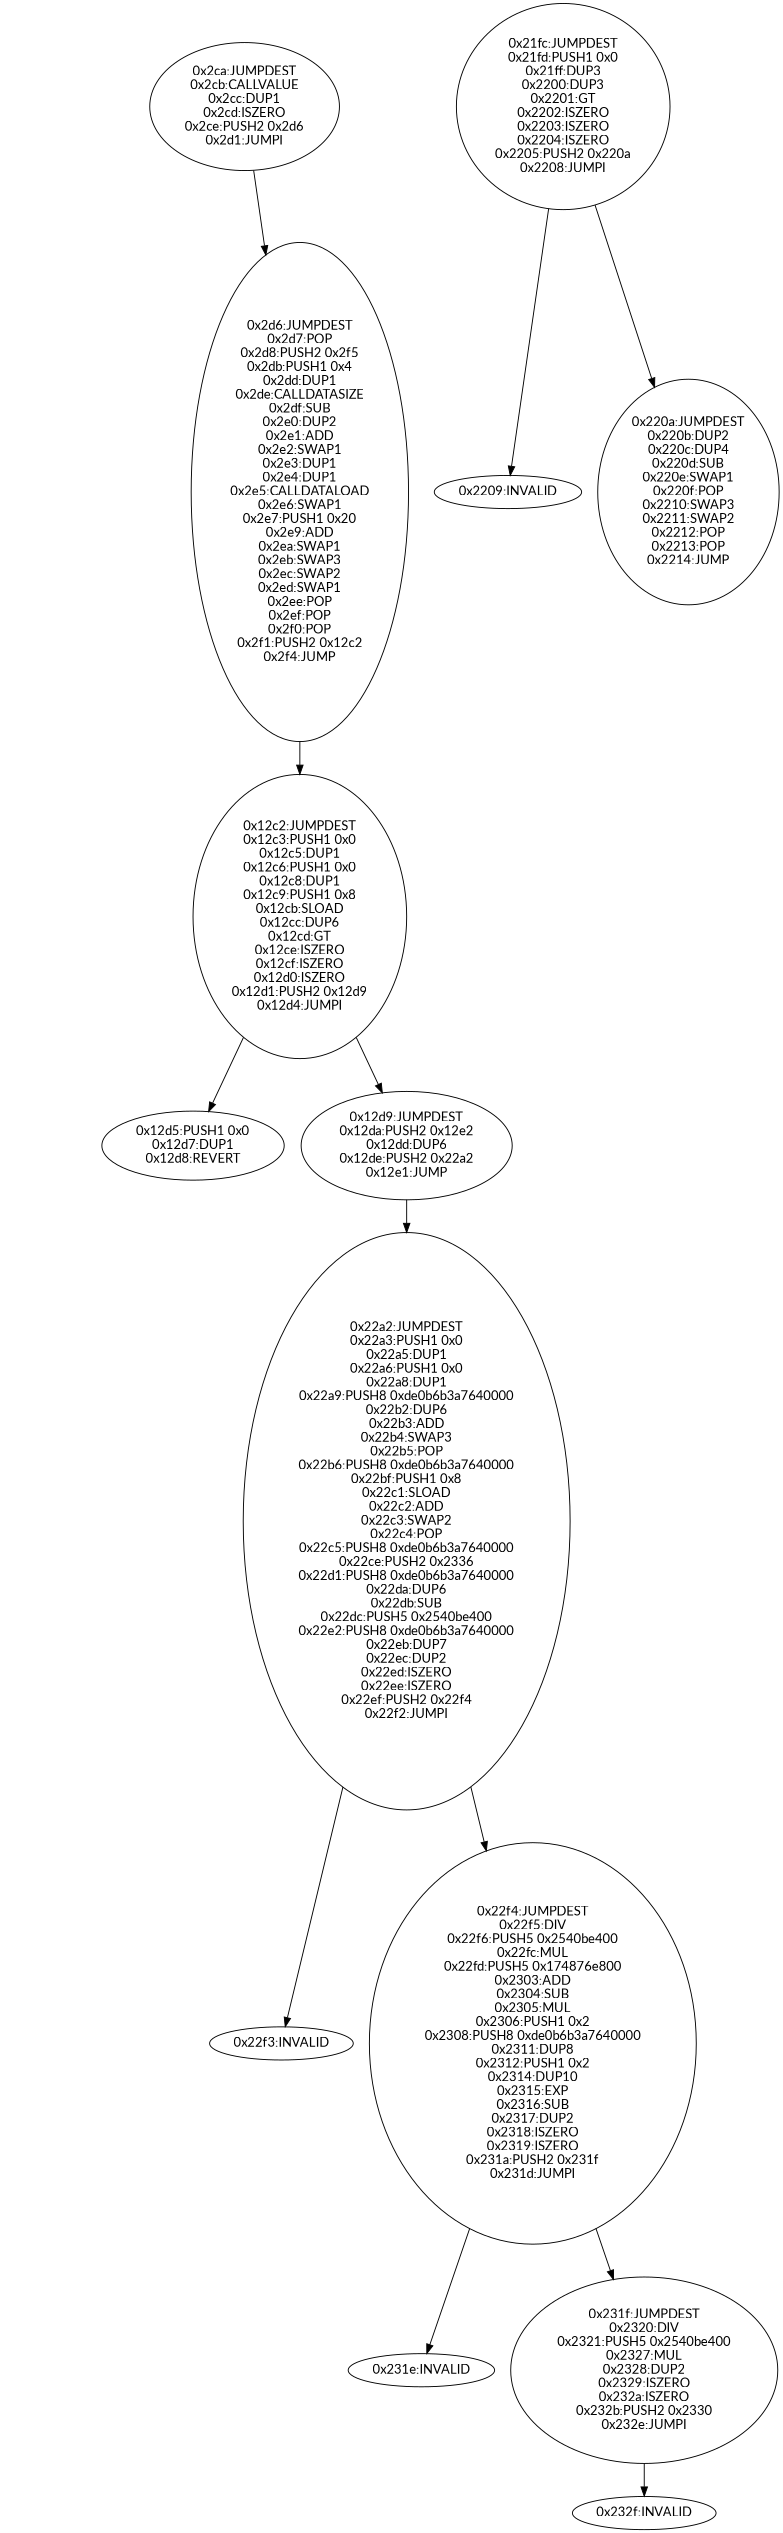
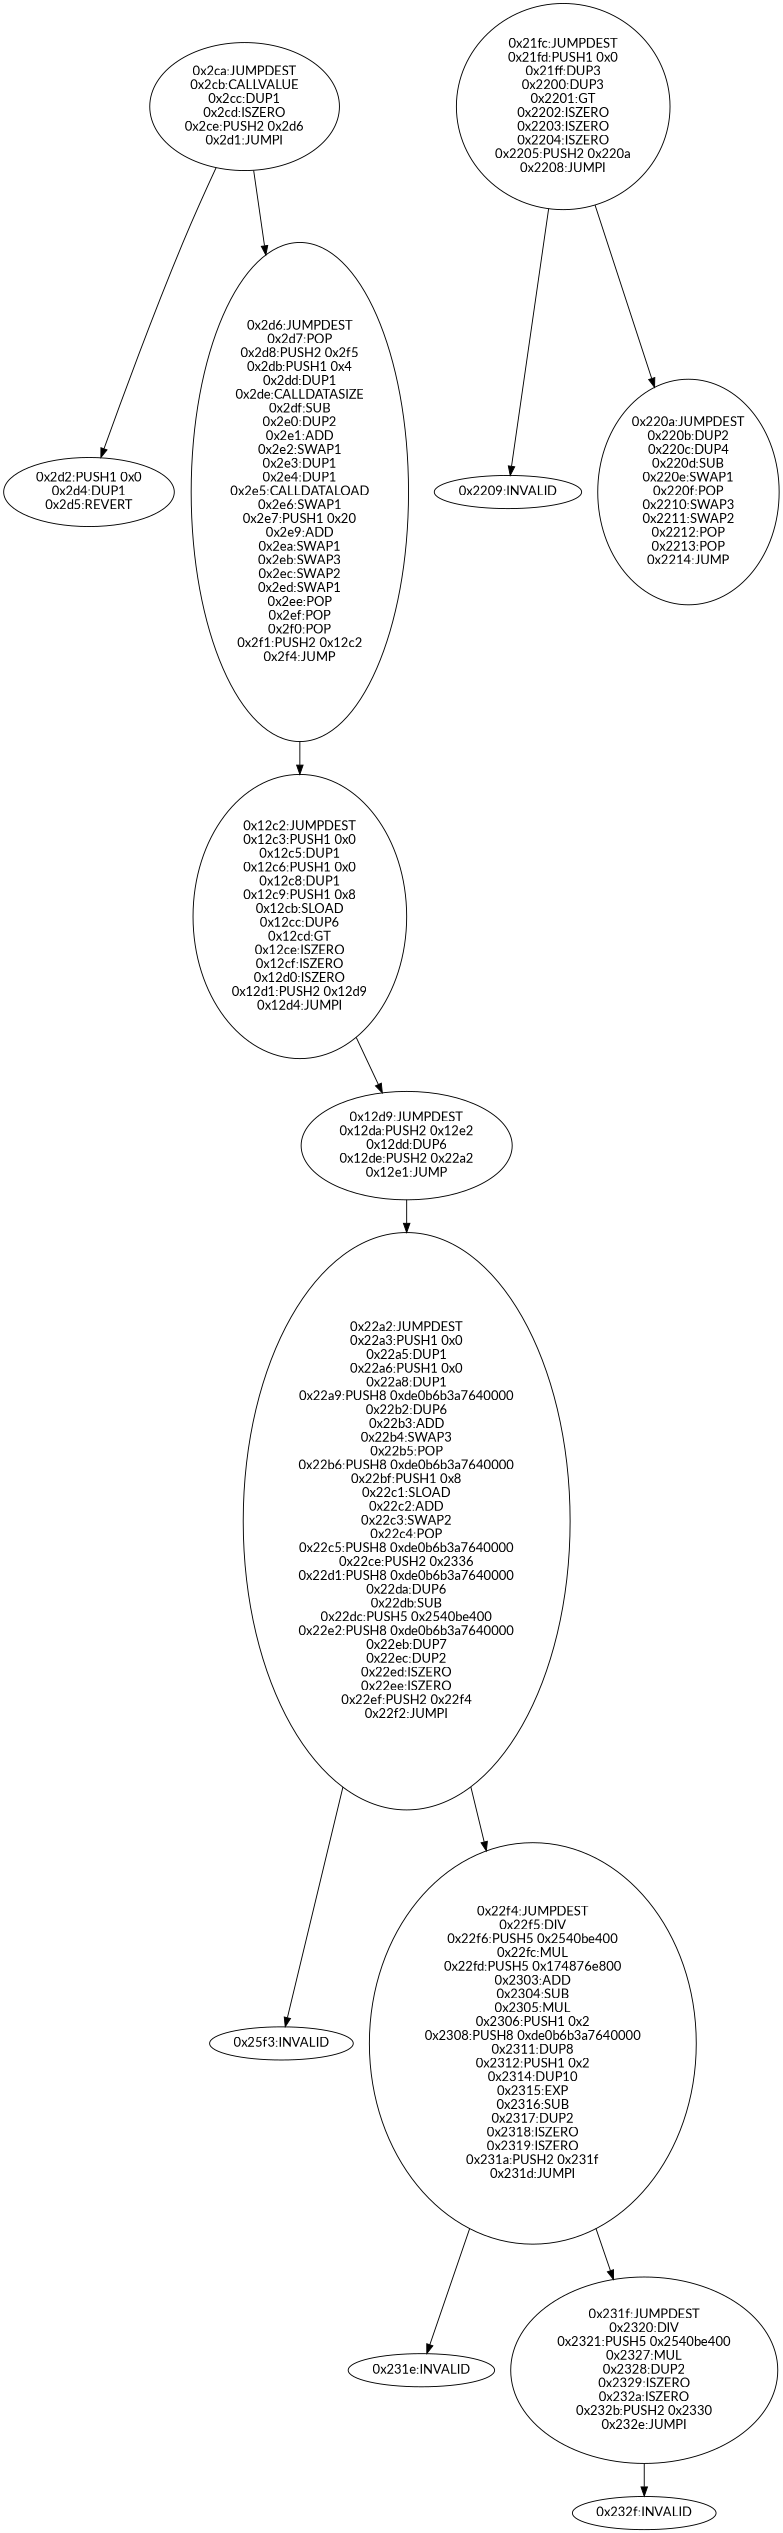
node "0x2d2:PUSH1 0x0 0x2d4:DUP1 0x2d5:REVERT": added
node "0x12d5:PUSH1 0x0 0x12d7:DUP1 0x12d8:REVERT": removed
node "0x22f3:INVALID": label "0x22f3:INVALID" -> "0x25f3:INVALID"
